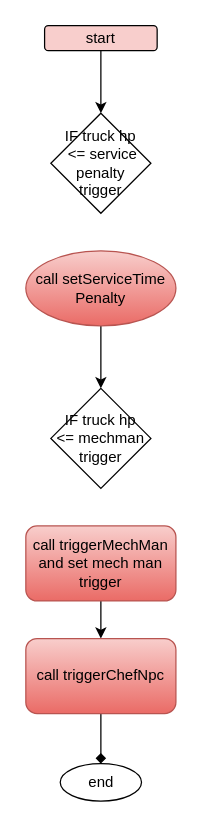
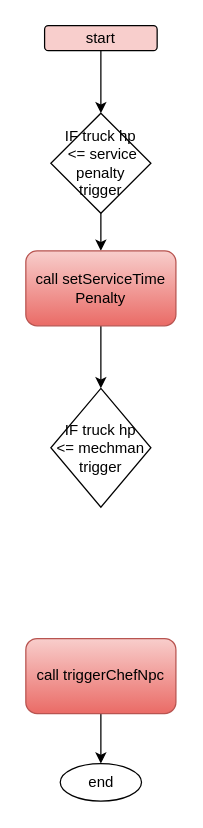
edge "IF truck hp <= service penalty trigger" -> "call setServiceTime Penalty": added
node "call setServiceTime Penalty": shape ellipse -> rounded rectangle
node "IF truck hp <= mechman trigger": size 100x100 -> 100x119
node "call triggerMechMan and set mech man trigger": removed
edge "call triggerMechMan and set mech man trigger" -> "call triggerChefNpc": removed
edge "call triggerChefNpc" -> "end": arrowhead diamond -> classic
